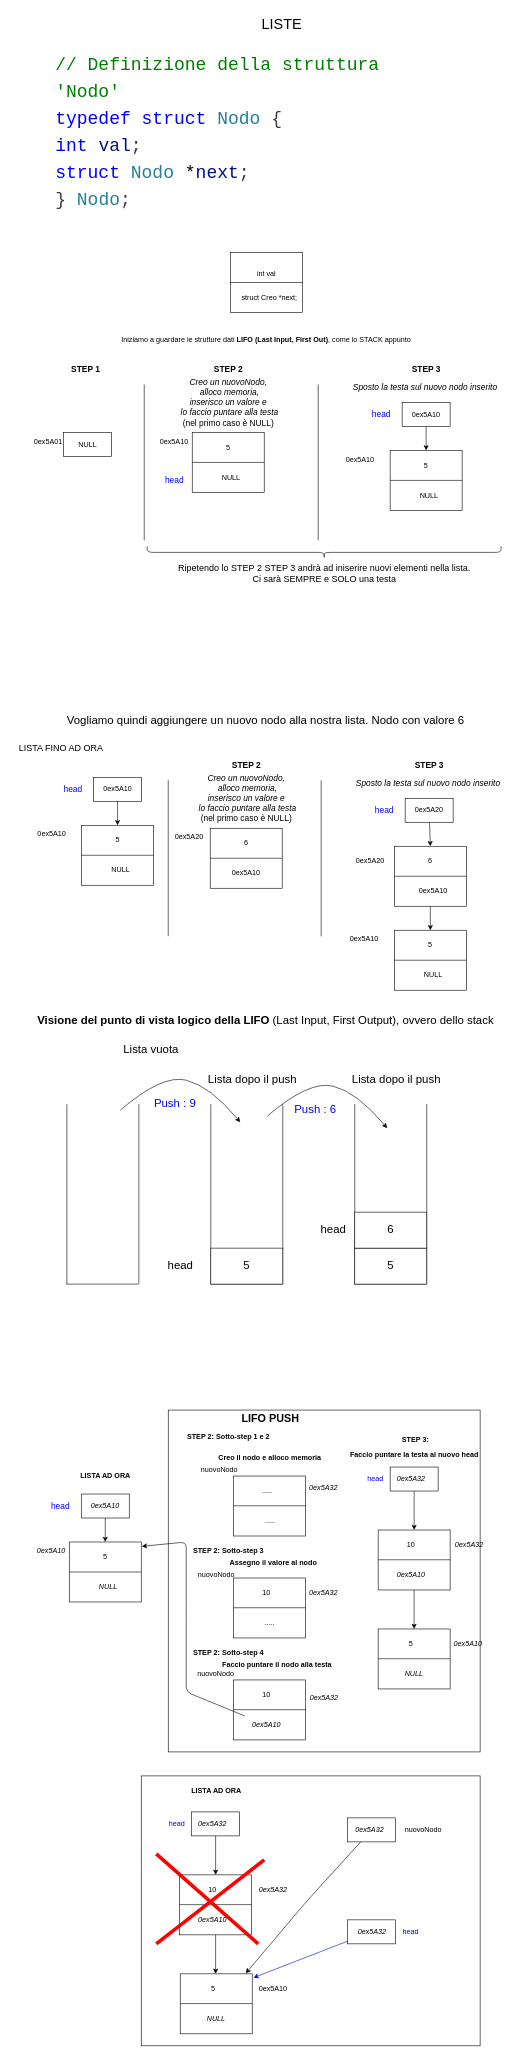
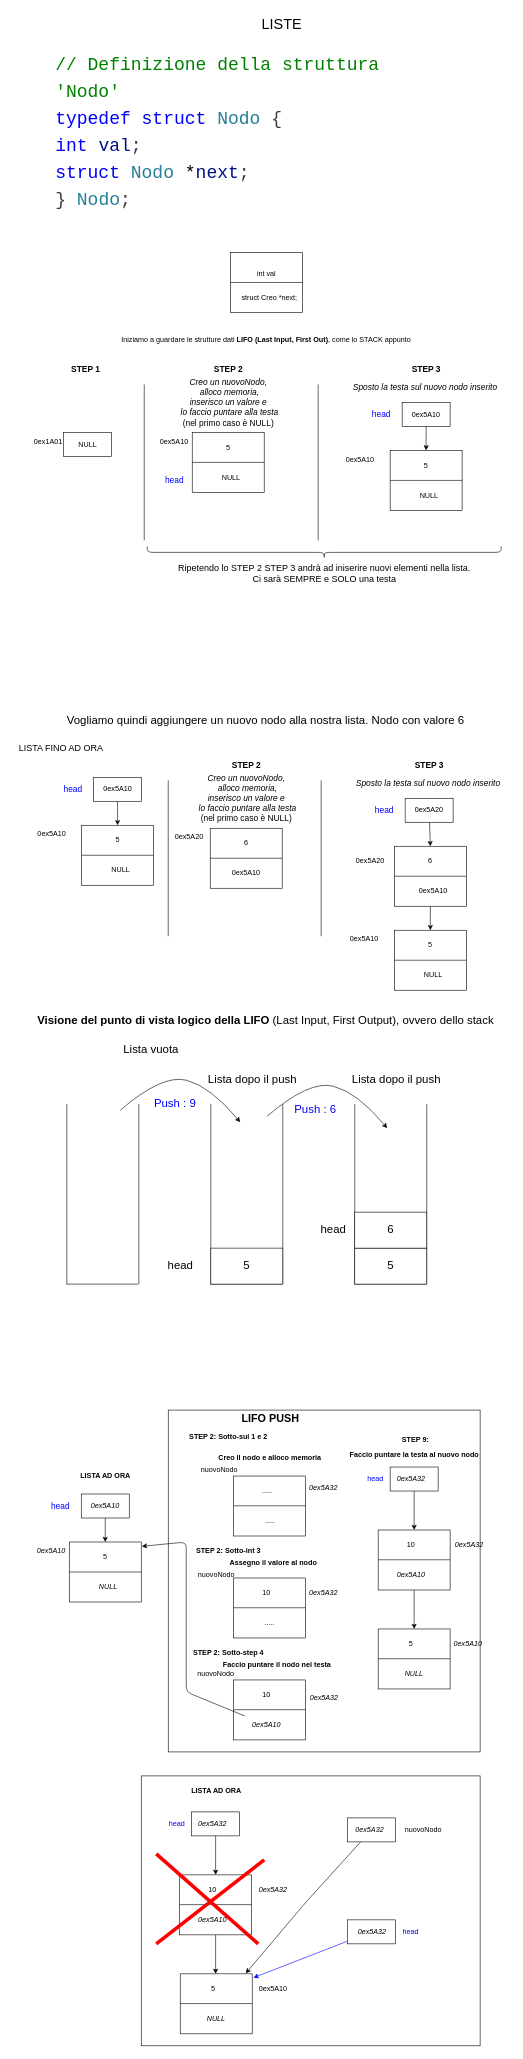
node "0ex5A01": label "0ex5A01" -> "0ex1A01"
node "STEP 2: Sotto-step 1 e 2": label "STEP 2: Sotto-step 1 e 2" -> "STEP 2: Sotto-sul 1 e 2"
node "STEP 3:": label "STEP 3:" -> "STEP 9:"
node "Faccio puntare la testa al nuovo head": label "Faccio puntare la testa al nuovo head" -> "Faccio puntare la testa al nuovo nodo"
node "STEP 2: Sotto-step 3": label "STEP 2: Sotto-step 3" -> "STEP 2: Sotto-int 3"
node "Faccio puntare il nodo alla testa": label "Faccio puntare il nodo alla testa" -> "Faccio puntare il nodo nel testa"
